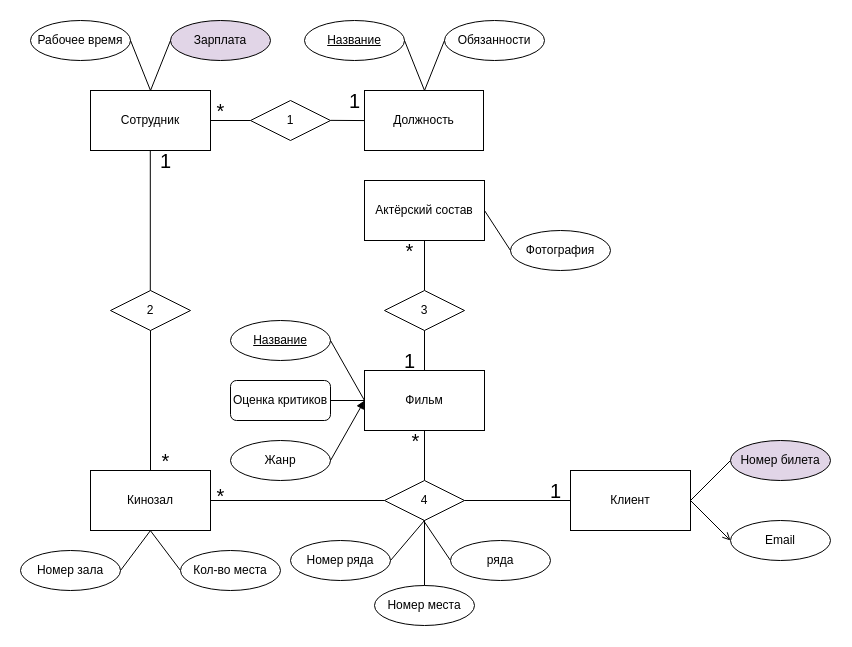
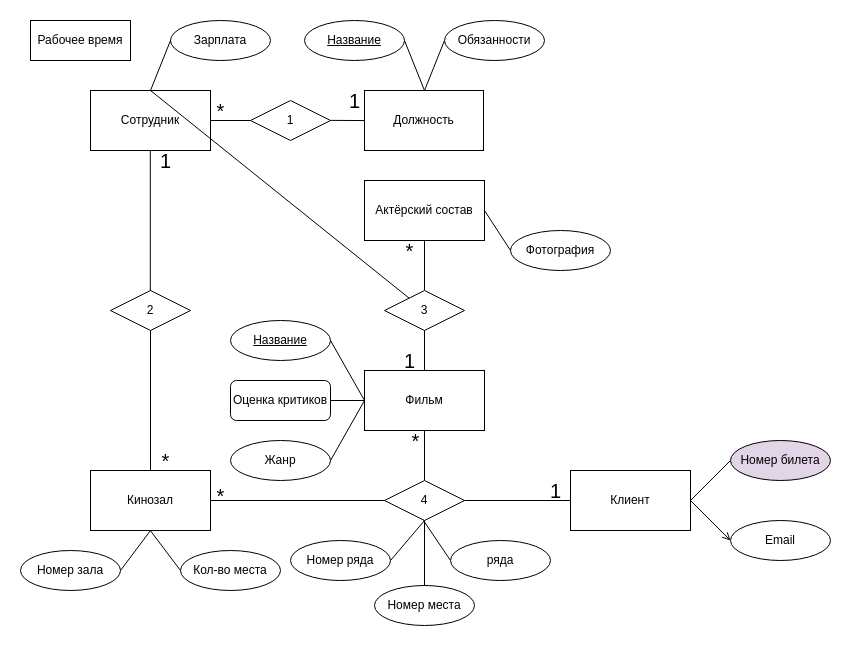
node "Рабочее время": shape ellipse -> rectangle
node "Зарплата": fillcolor #e1d5e7 -> #ffffff
edge "Рабочее время" -- "Сотрудник": now "3" -- "Сотрудник"
edge "Жанр" -> "Фильм": arrowhead block -> none
